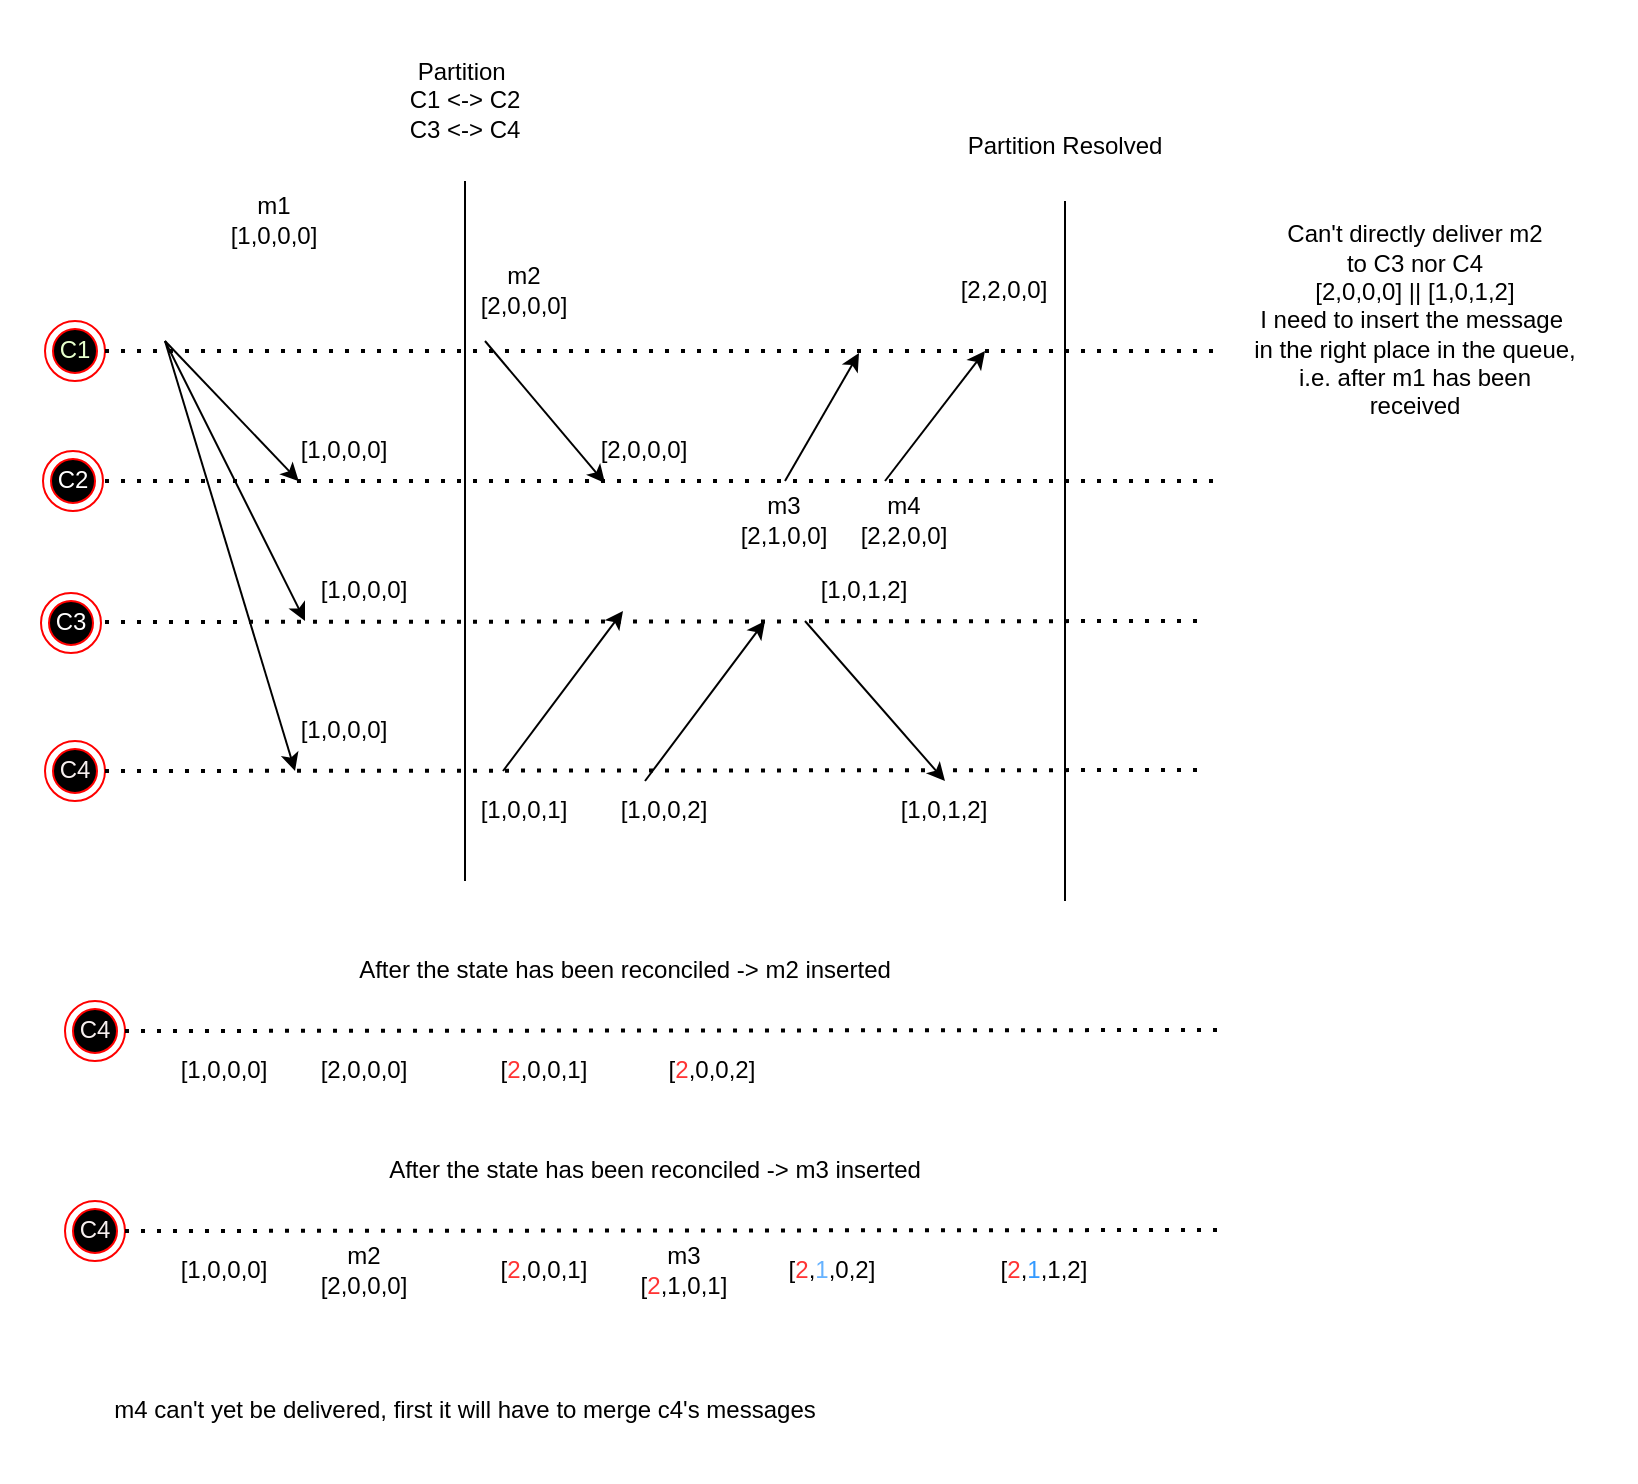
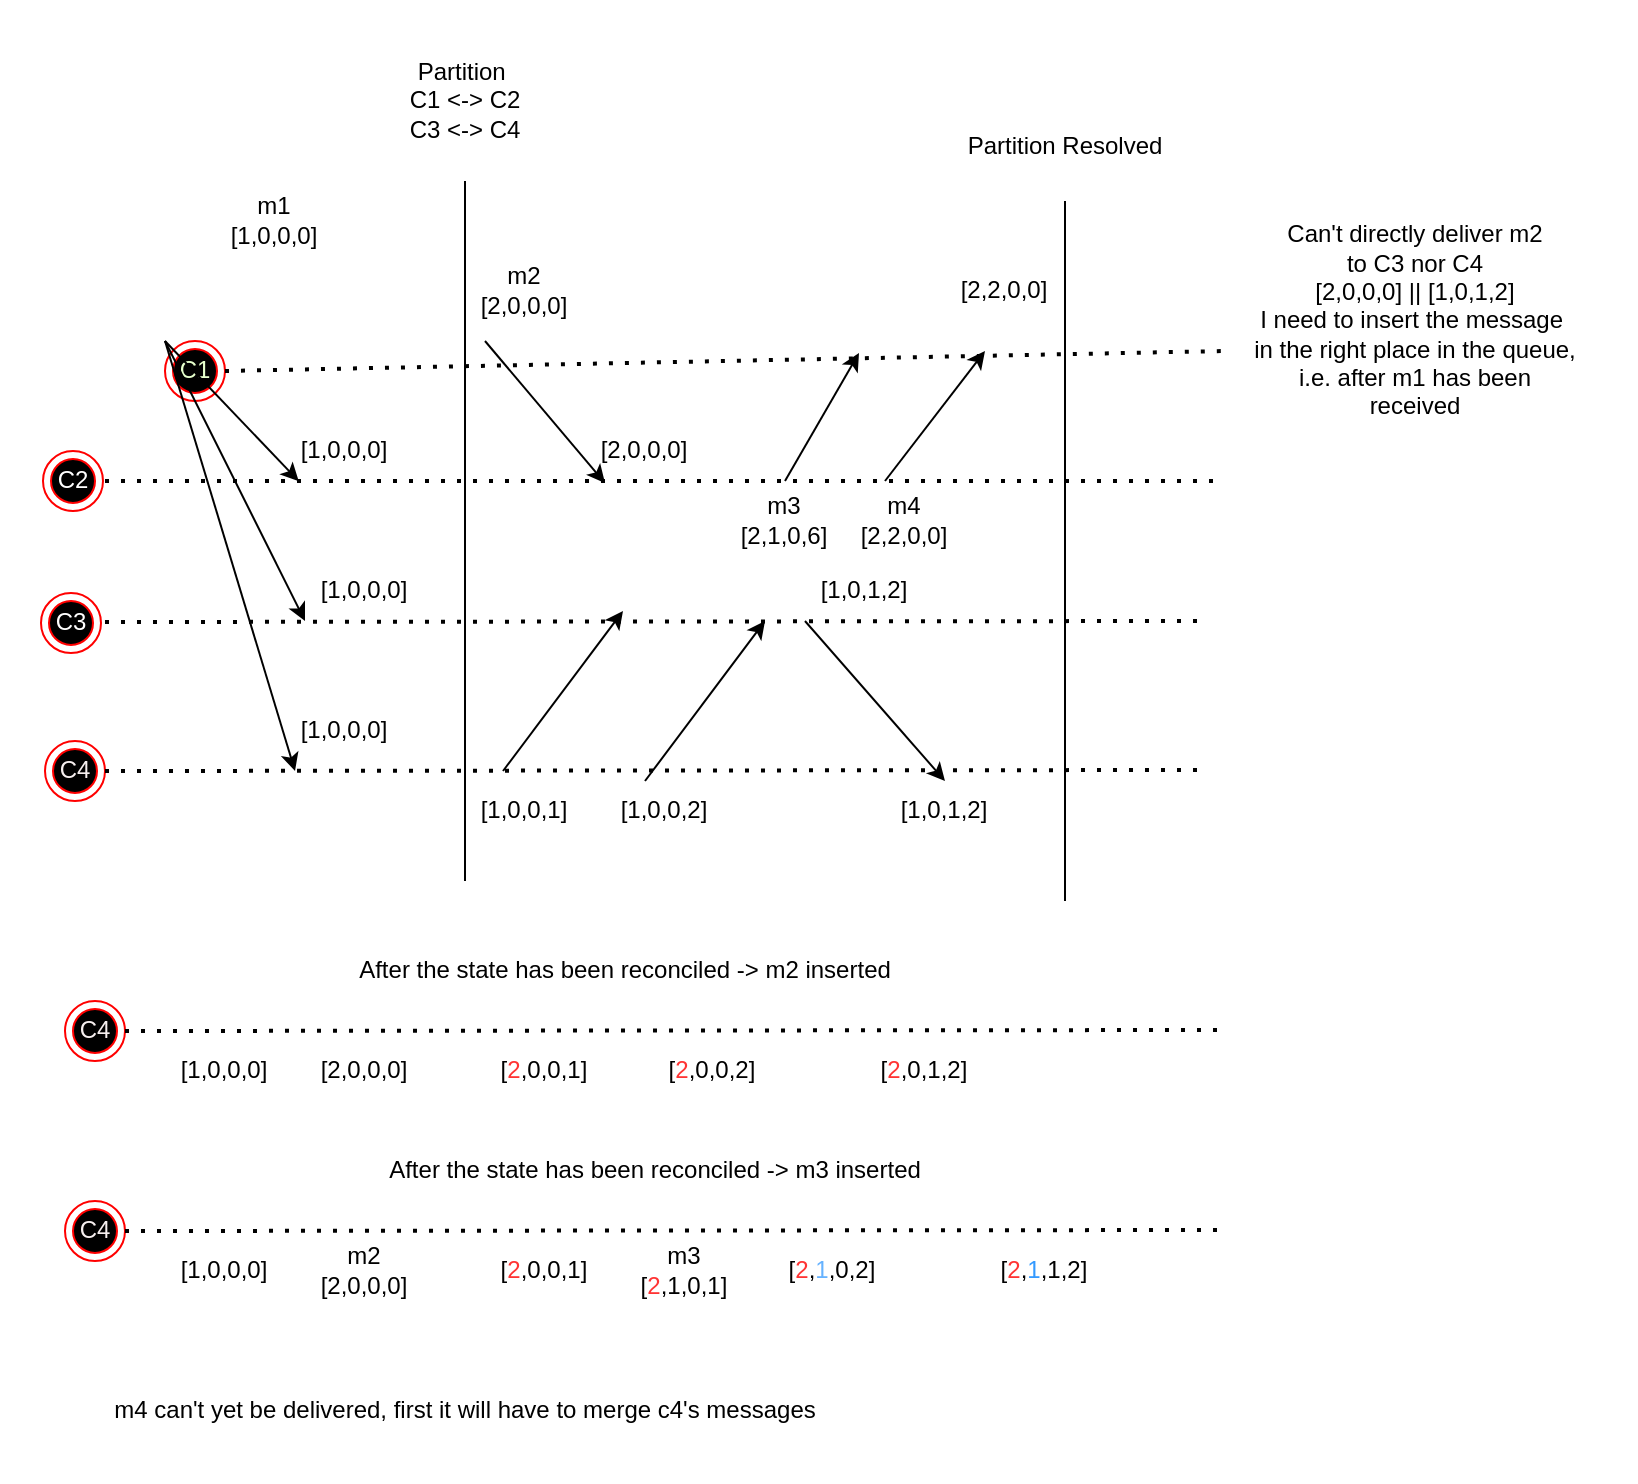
node "C1": moved (75, 351) -> (195, 371)
node "m3 [2,1,0,0]": label "m3 [2,1,0,0]" -> "m3 [2,1,0,6]"
node "[2,0,1,2]": added
